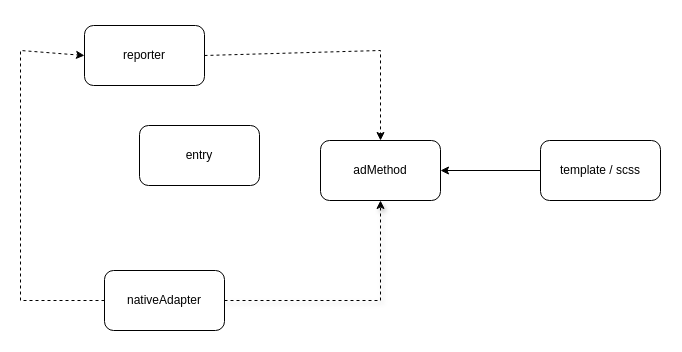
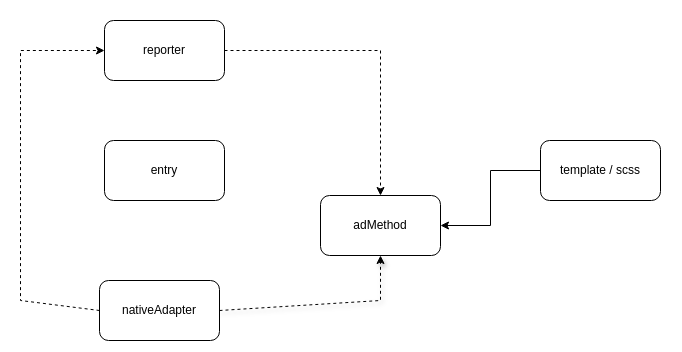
node "reporter": moved (145, 56) -> (165, 51)
node "entry": moved (200, 156) -> (165, 171)
node "adMethod": moved (381, 171) -> (381, 226)
node "nativeAdapter": moved (165, 301) -> (160, 311)
